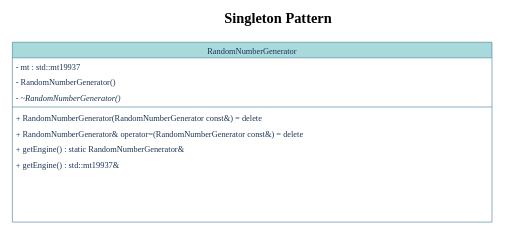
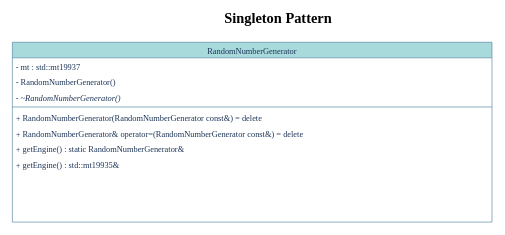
node "+ getEngine() : std::mt19937&": label "+ getEngine() : std::mt19937&" -> "+ getEngine() : std::mt19935&"
